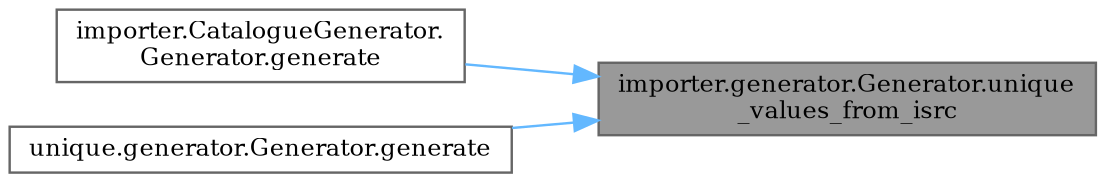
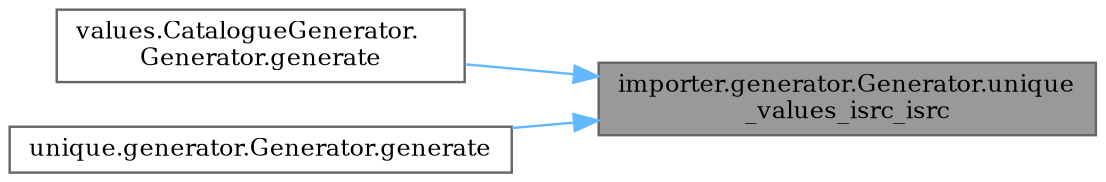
node "importer.CatalogueGenerator. Generator.generate": label "importer.CatalogueGenerator. Generator.generate" -> "values.CatalogueGenerator. Generator.generate"
node "importer.generator.Generator.unique _values_from_isrc": label "importer.generator.Generator.unique _values_from_isrc" -> "importer.generator.Generator.unique _values_isrc_isrc"
